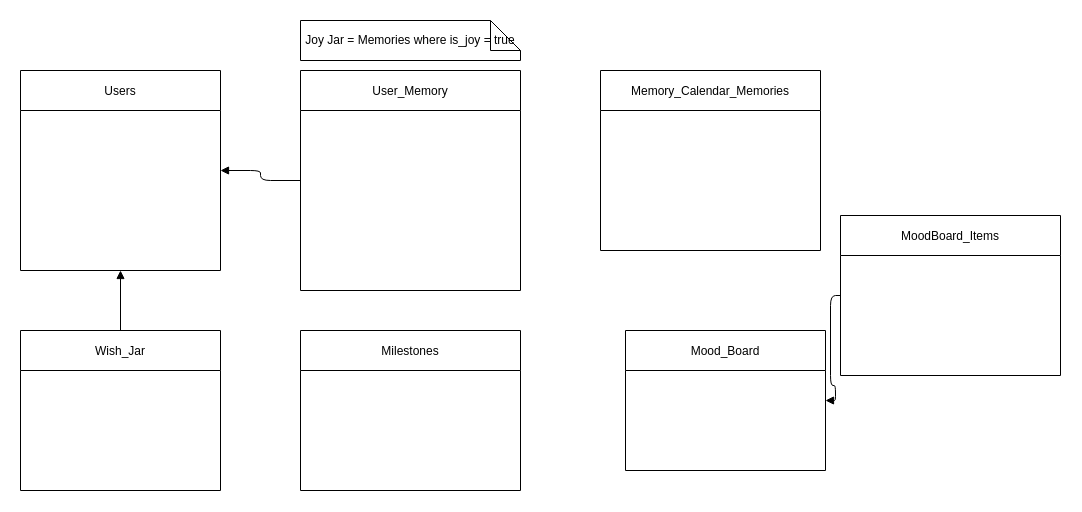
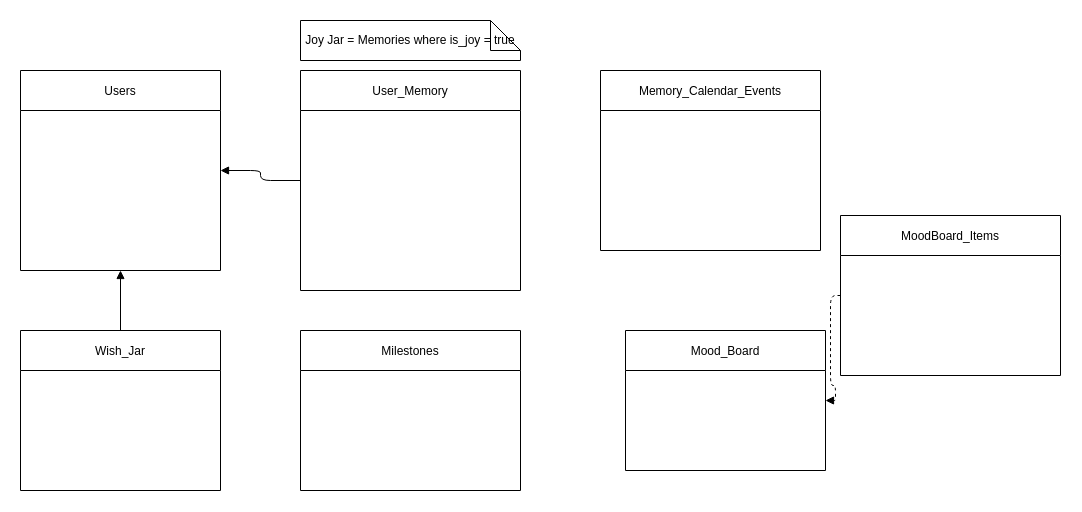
node "Memory_Calendar_Memories": label "Memory_Calendar_Memories" -> "Memory_Calendar_Events"
edge "MoodBoard_Items" -> "Mood_Board": style solid -> dashed
